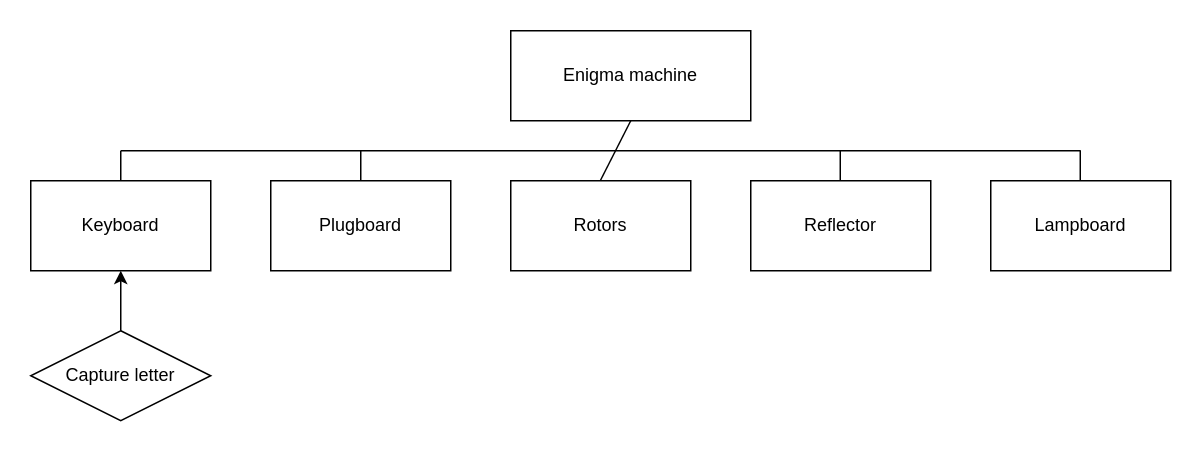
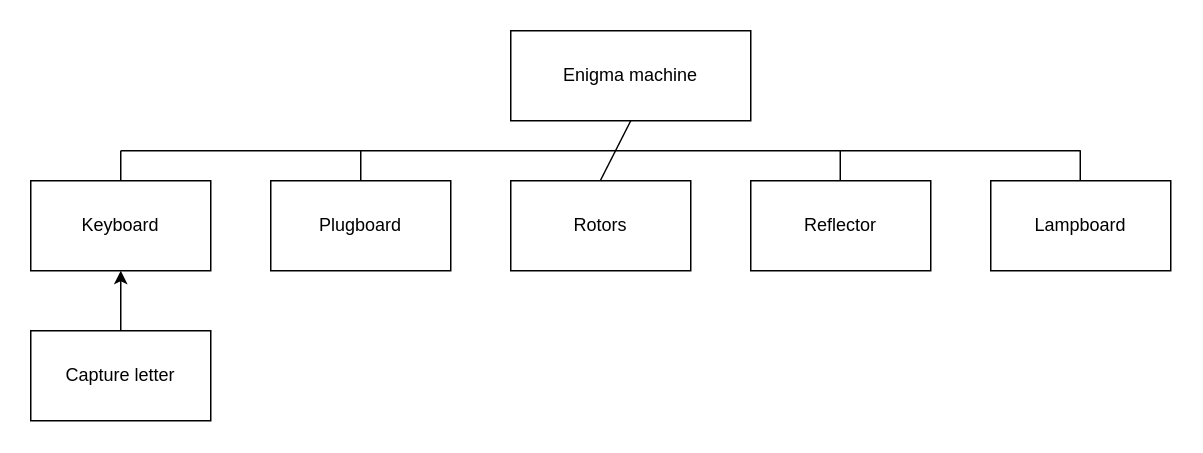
node "Capture letter": shape diamond -> rectangle
